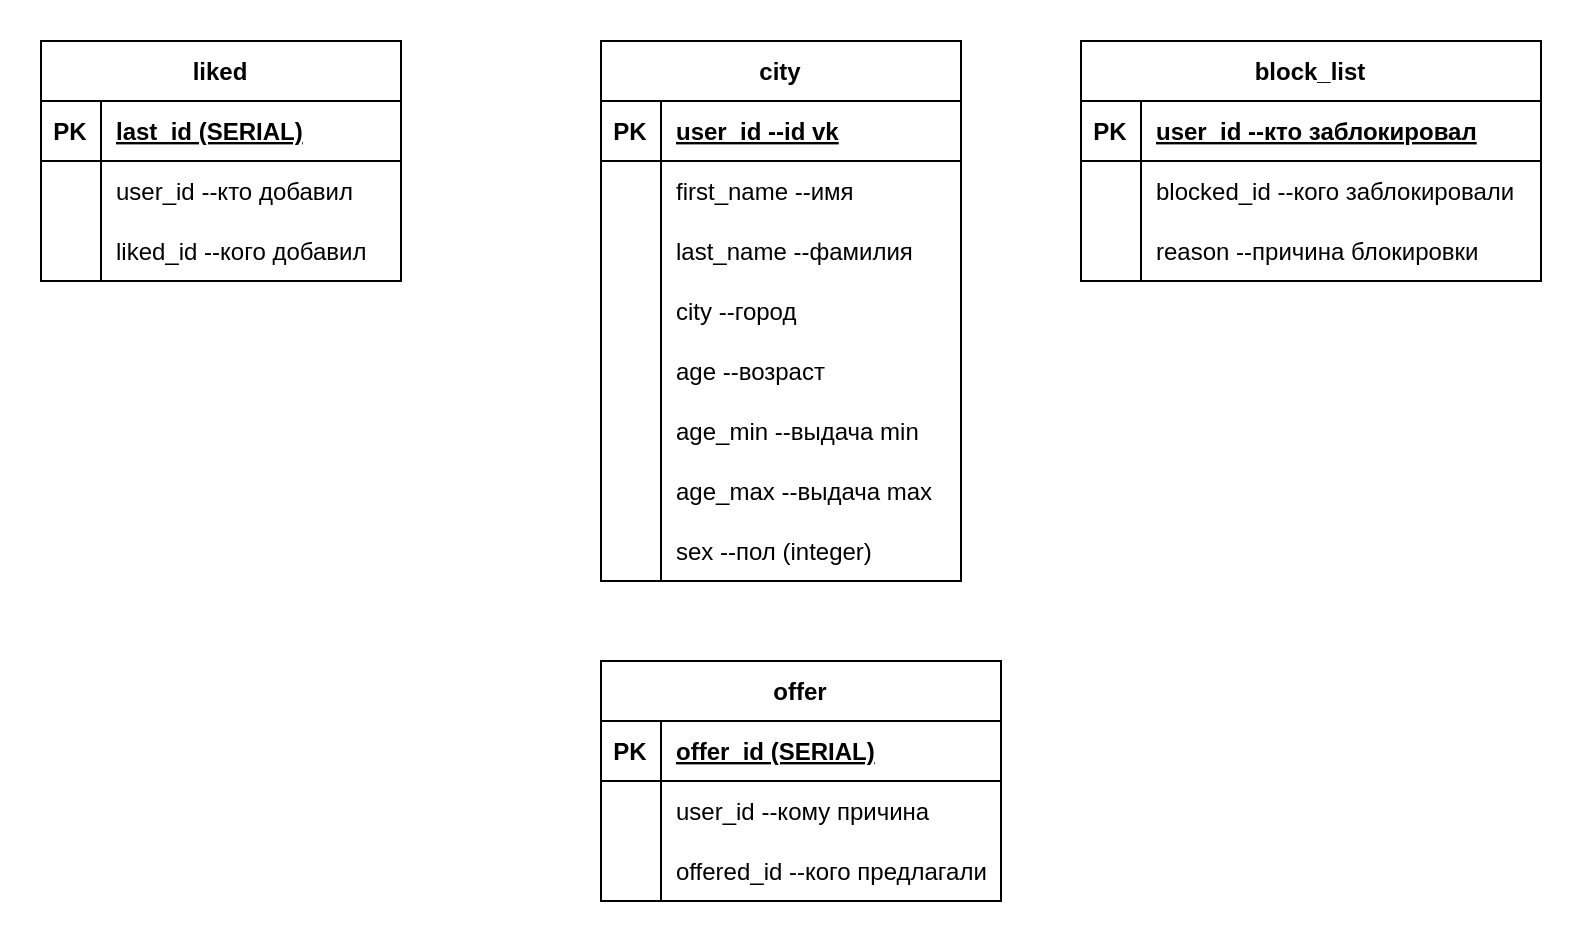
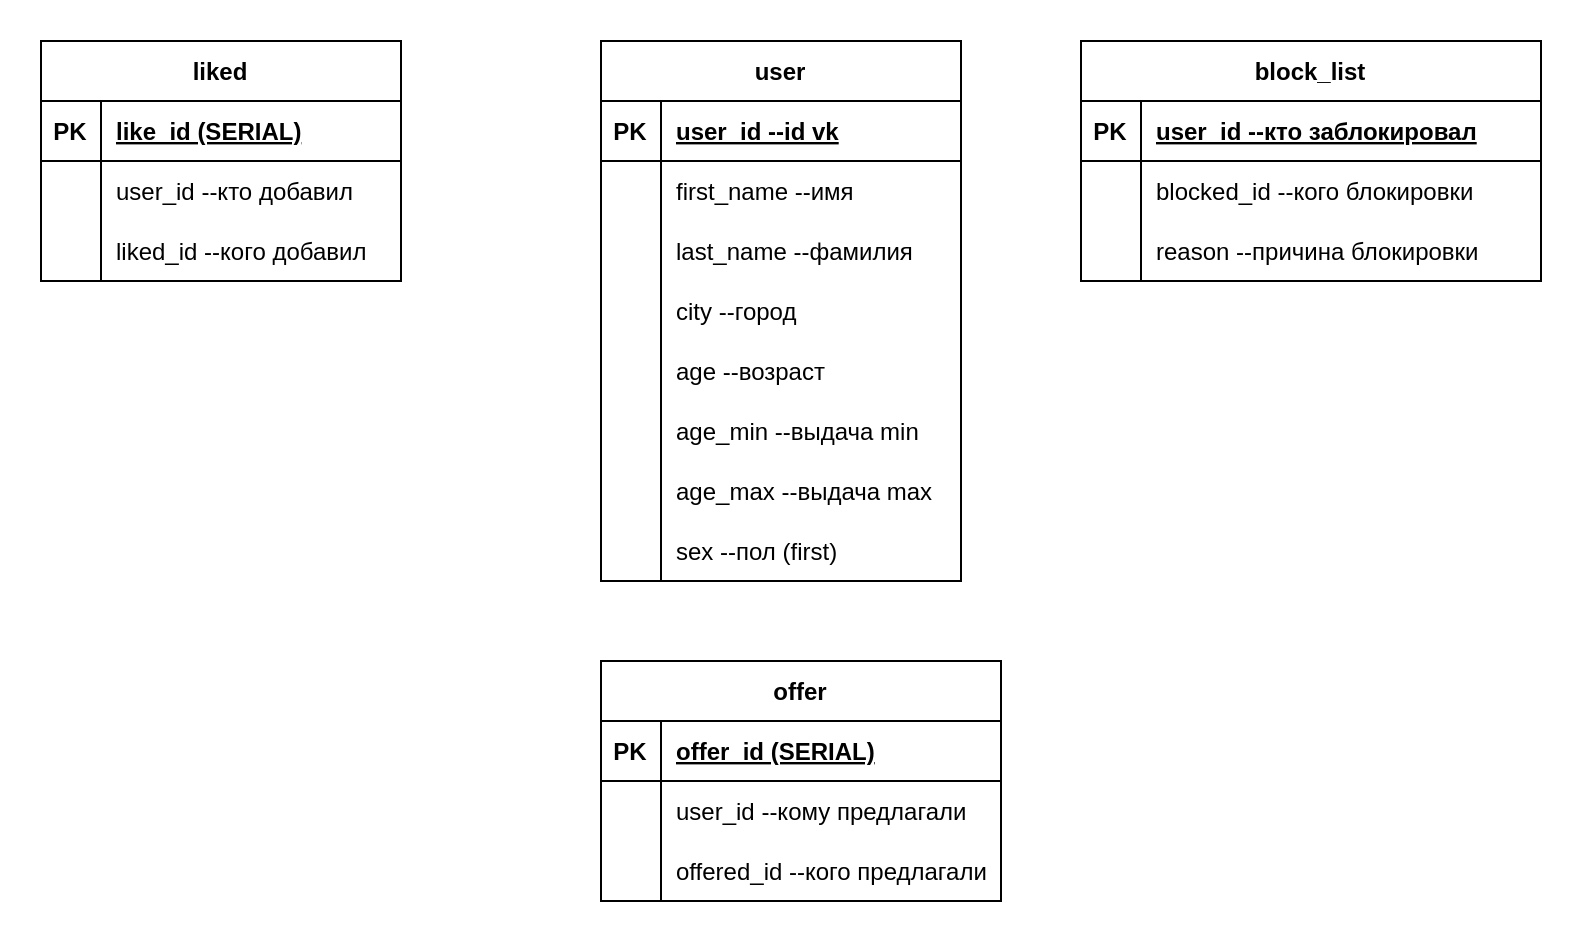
node "city": label "city" -> "user"
node "last_id (SERIAL)": label "last_id (SERIAL)" -> "like_id (SERIAL)"
node "blocked_id --кого заблокировали": label "blocked_id --кого заблокировали" -> "blocked_id --кого блокировки"
node "sex --пол (integer)": label "sex --пол (integer)" -> "sex --пол (first)"
node "user_id --кому причина": label "user_id --кому причина" -> "user_id --кому предлагали"
